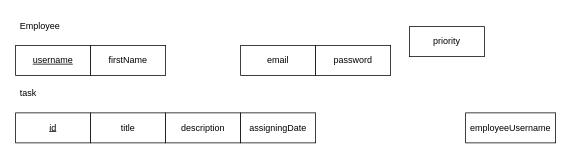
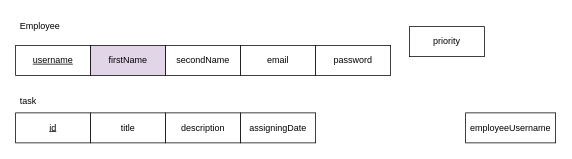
node "firstName": fillcolor #ffffff -> #e1d5e7
node "secondName": added
node "task": moved (30, 94) -> (30, 102)
